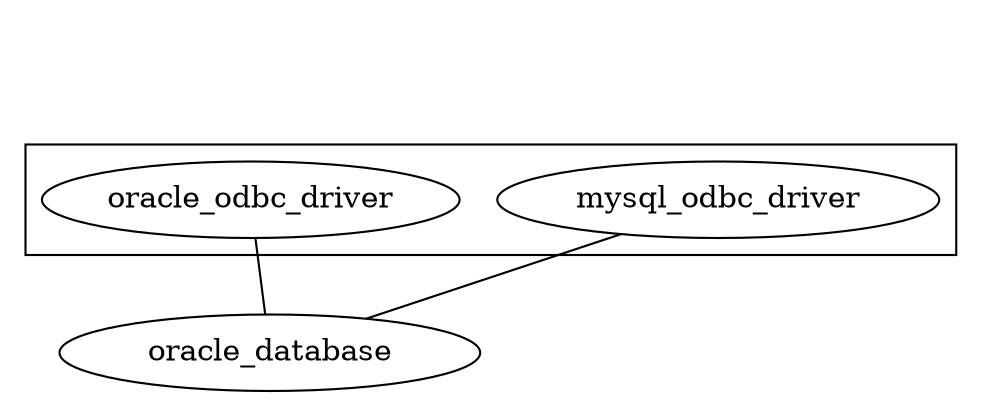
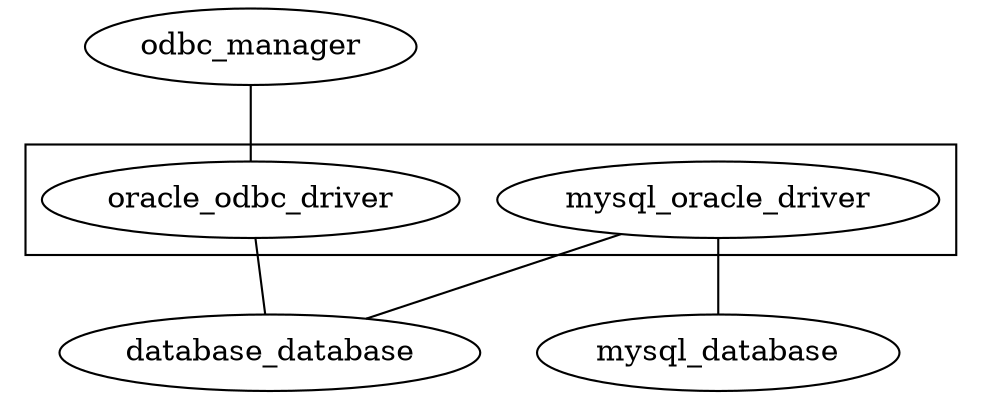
node "odbc_manager": added
node "mysql_odbc_driver": label "mysql_odbc_driver" -> "mysql_oracle_driver"
node "oracle_database": label "oracle_database" -> "database_database"
node "mysql_database": added
